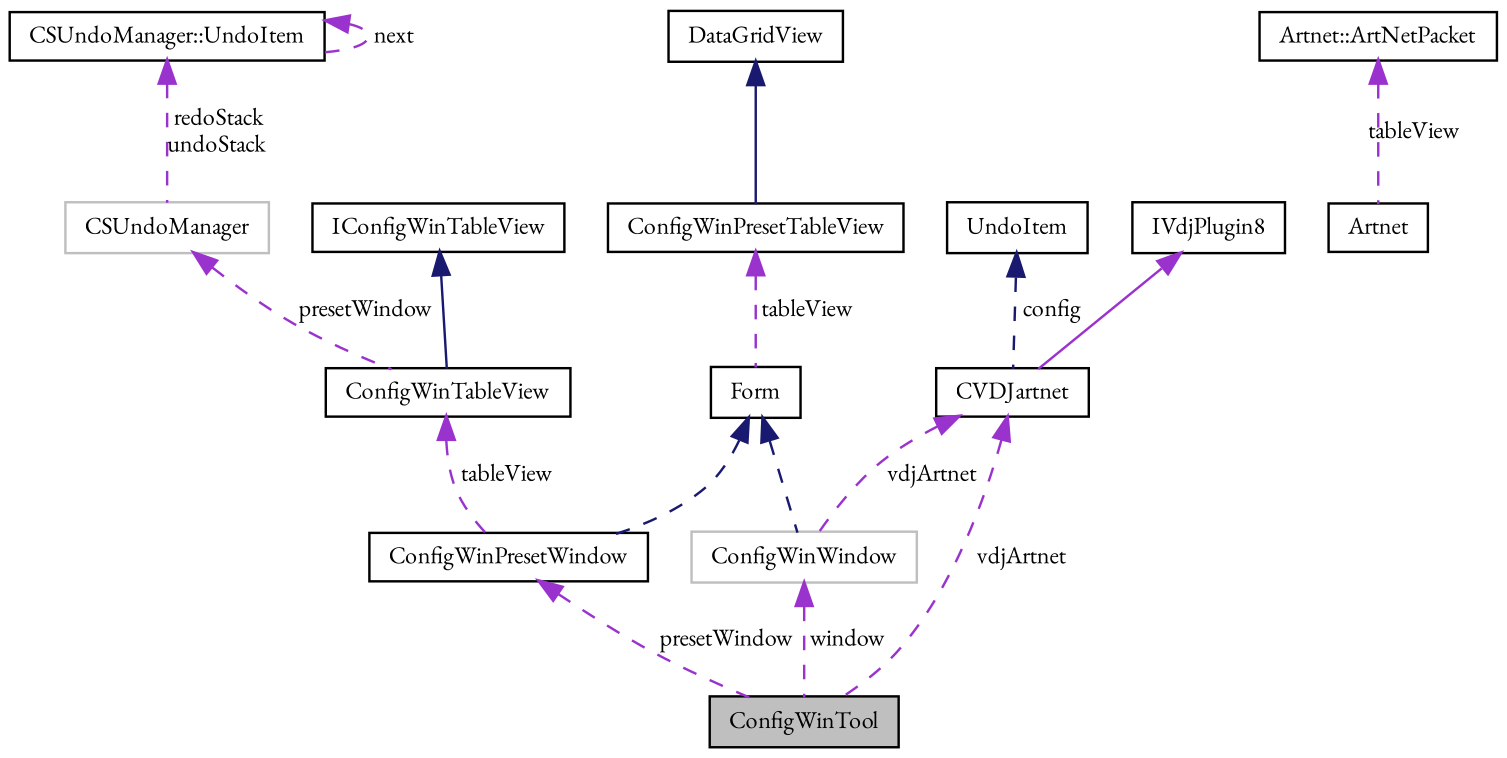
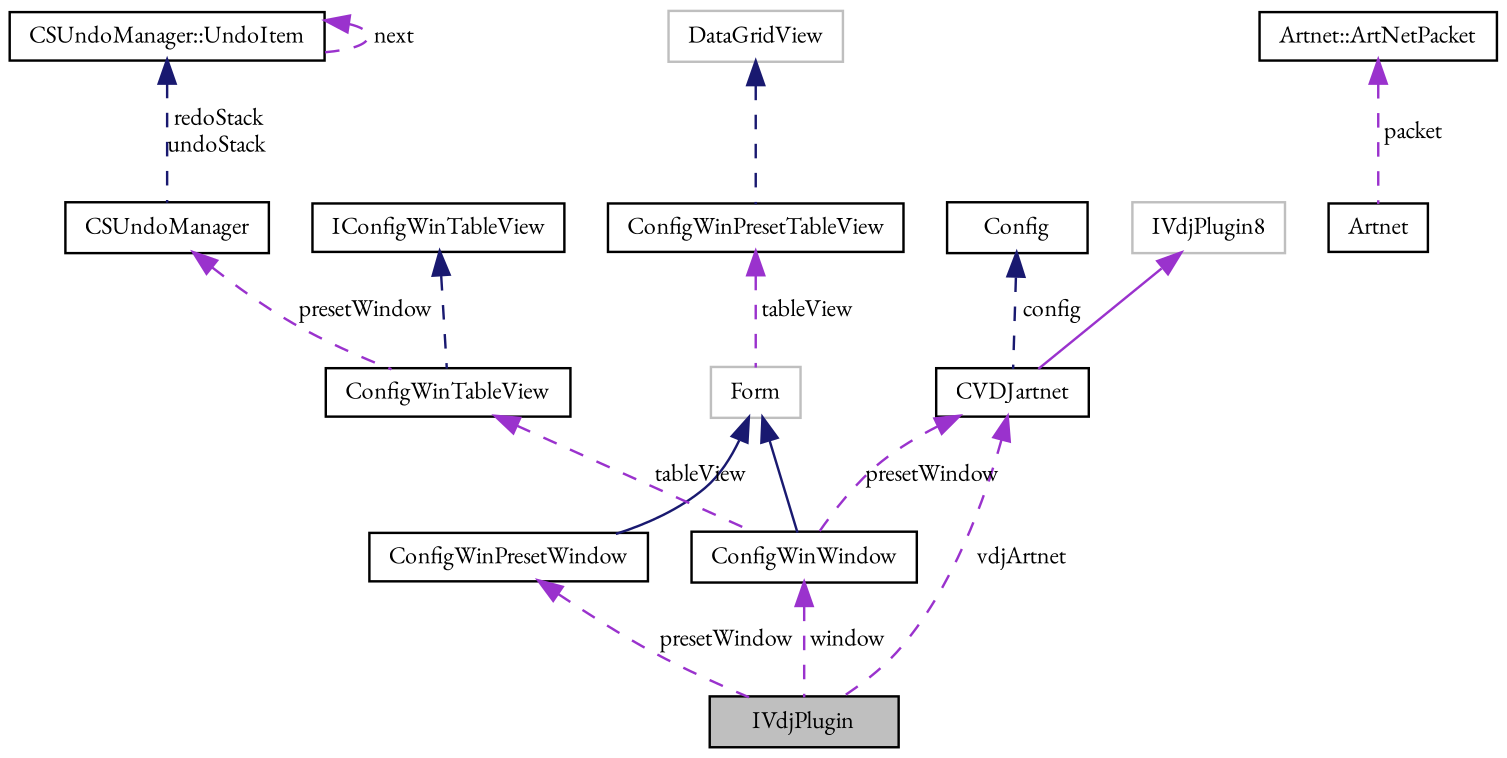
node "DataGridView": color black -> grey75
edge "Artnet" -> "Artnet::ArtNetPacket": label " tableView" -> " packet"
edge "CSUndoManager" -> "CSUndoManager::UndoItem": color darkorchid3 -> midnightblue
edge "ConfigWinPresetTableView" -> "DataGridView": style solid -> dashed
node "CSUndoManager": color grey75 -> black
node "UndoItem": label "UndoItem" -> "Config"
node "IVdjPlugin8": color black -> grey75
edge "ConfigWinTableView" -> "IConfigWinTableView": style solid -> dashed
node "Form": color black -> grey75
edge "ConfigWinWindow" -> "CVDJartnet": label " vdjArtnet" -> " presetWindow"
edge "ConfigWinWindow" -> "Form": style dashed -> solid
edge "ConfigWinPresetWindow" -> "ConfigWinTableView": now "ConfigWinWindow" -> "ConfigWinTableView"
edge "ConfigWinPresetWindow" -> "Form": style dashed -> solid
node "ConfigWinWindow": color grey75 -> black
node "ConfigWinTool": label "ConfigWinTool" -> "IVdjPlugin"
